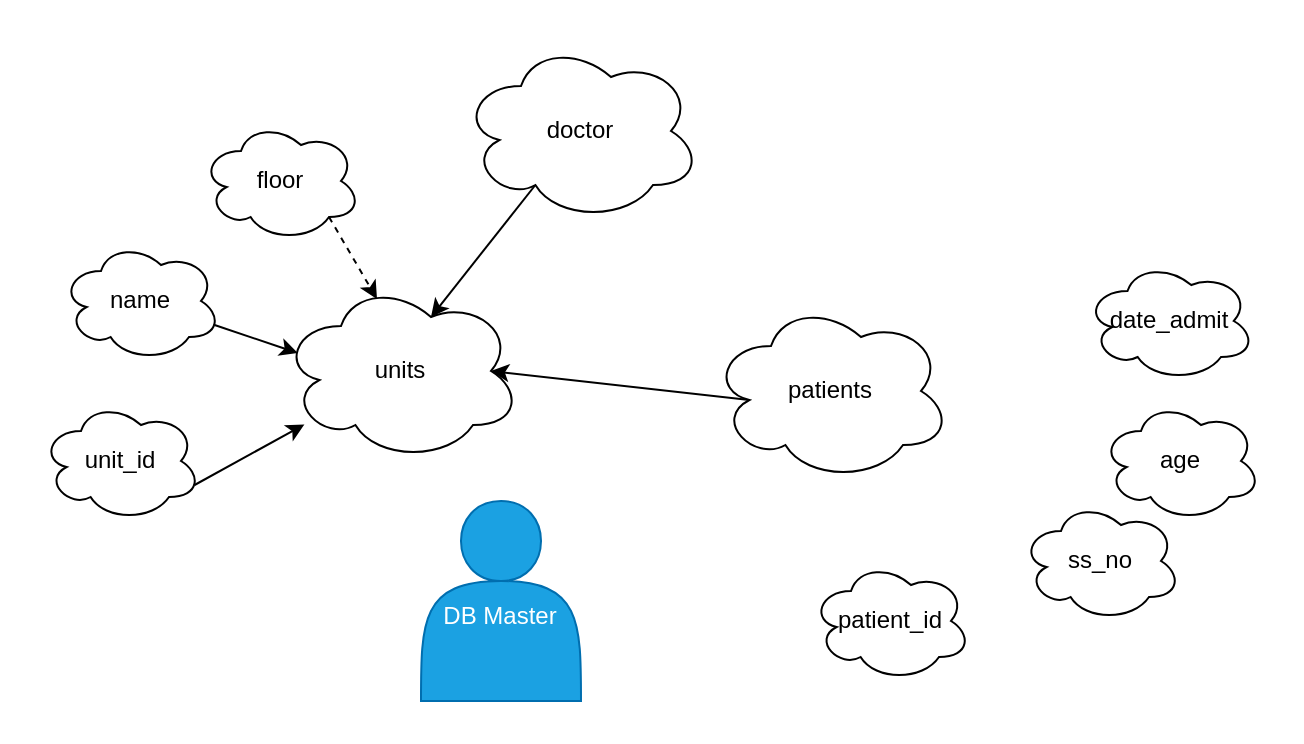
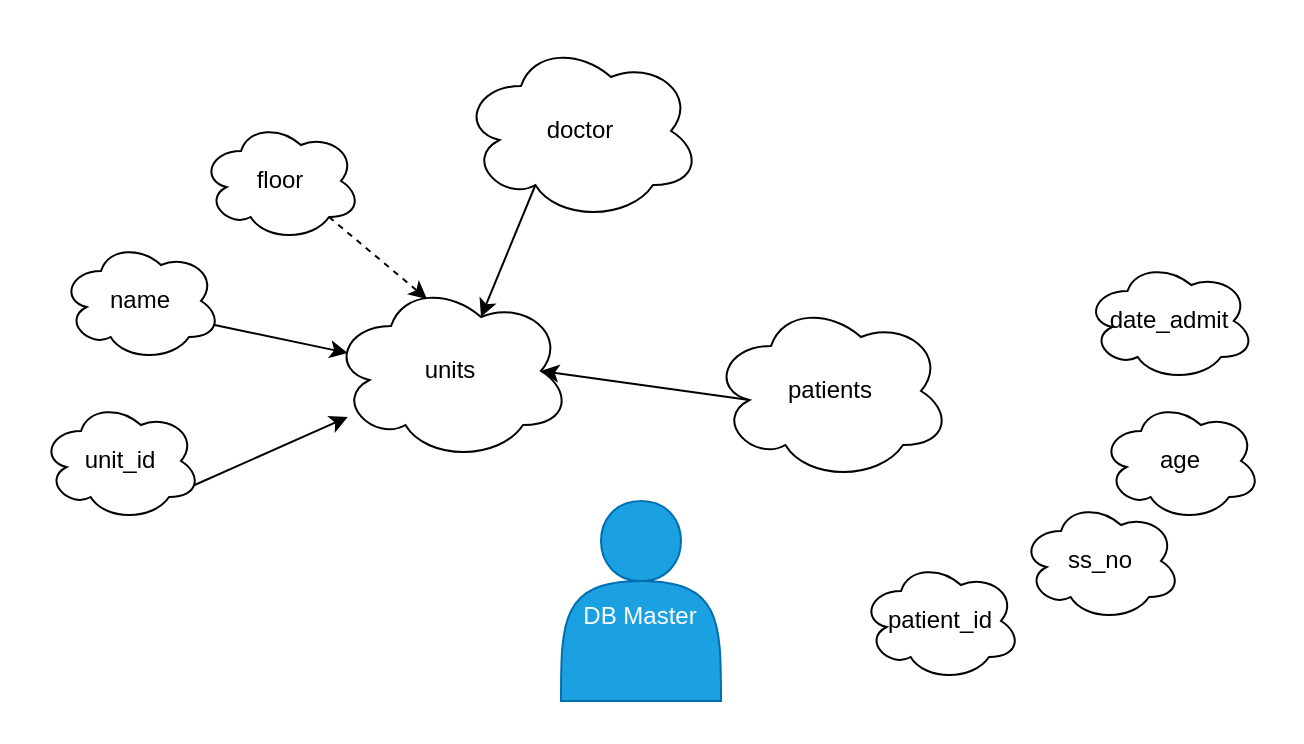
node "units": moved (401, 371) -> (451, 371)
node "DB Master": moved (501, 601) -> (641, 601)
node "patient_id": moved (891, 621) -> (941, 621)
